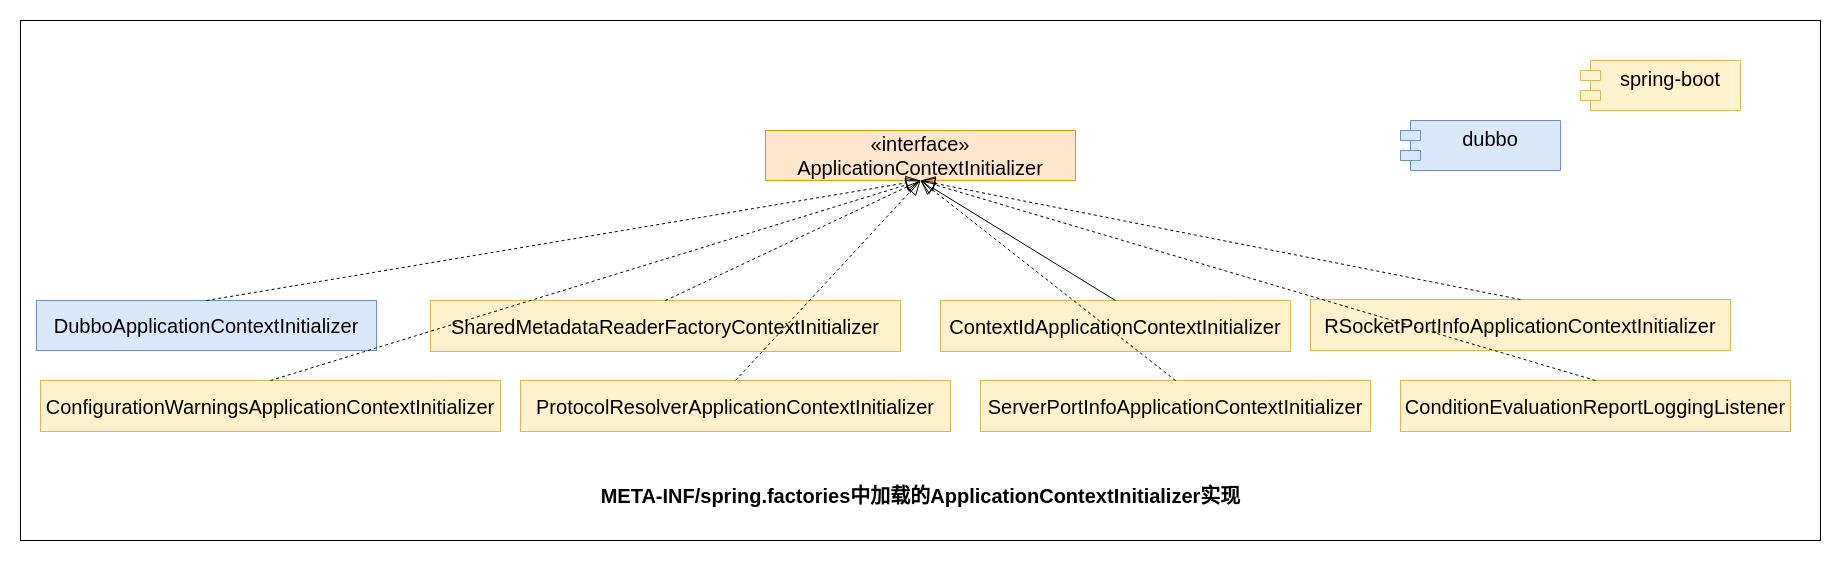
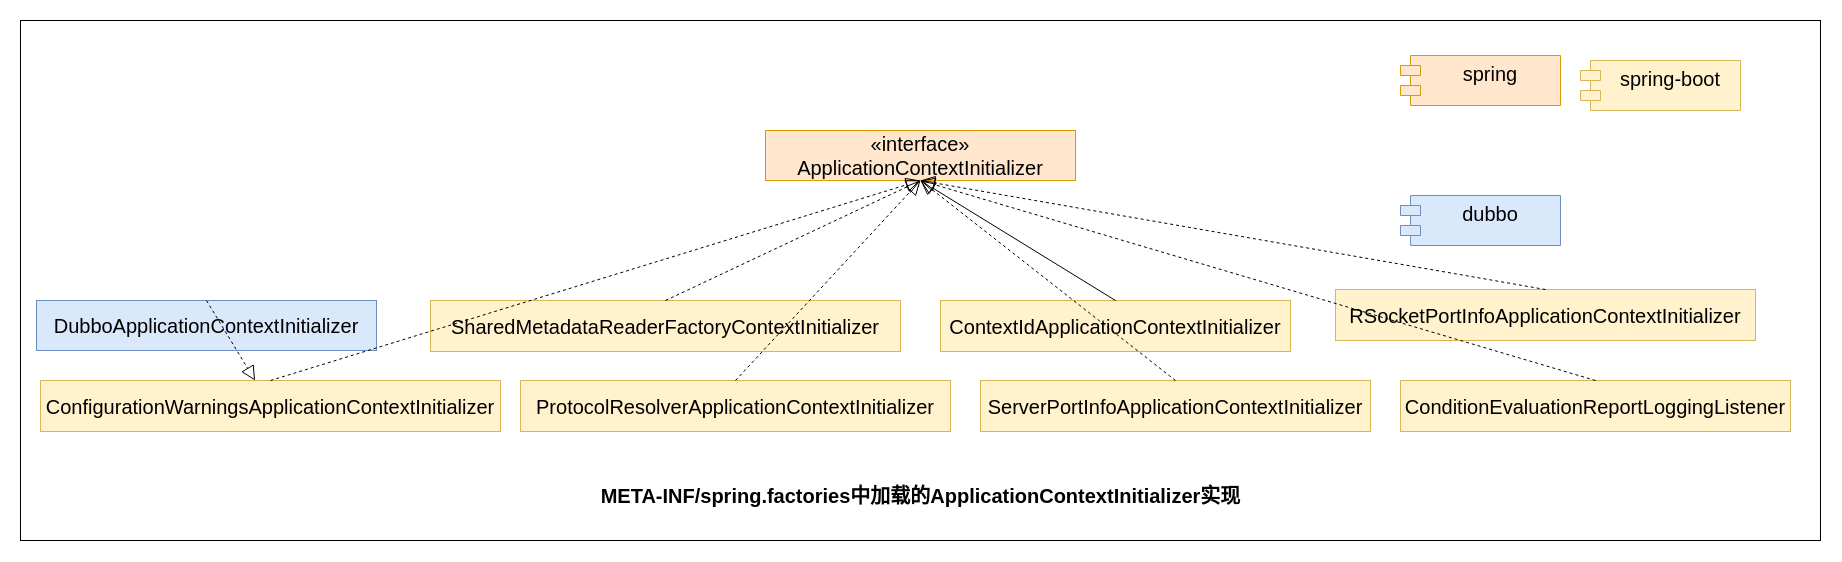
node "spring": added
node "dubbo": moved (1481, 146) -> (1481, 221)
edge "DubboApplicationContextInitializer" -> "«interface» ApplicationContextInitializer": now "DubboApplicationContextInitializer" -> "ConfigurationWarningsApplicationContextInitializer"
node "RSocketPortInfoApplicationContextInitializer": moved (1521, 325) -> (1546, 315)
